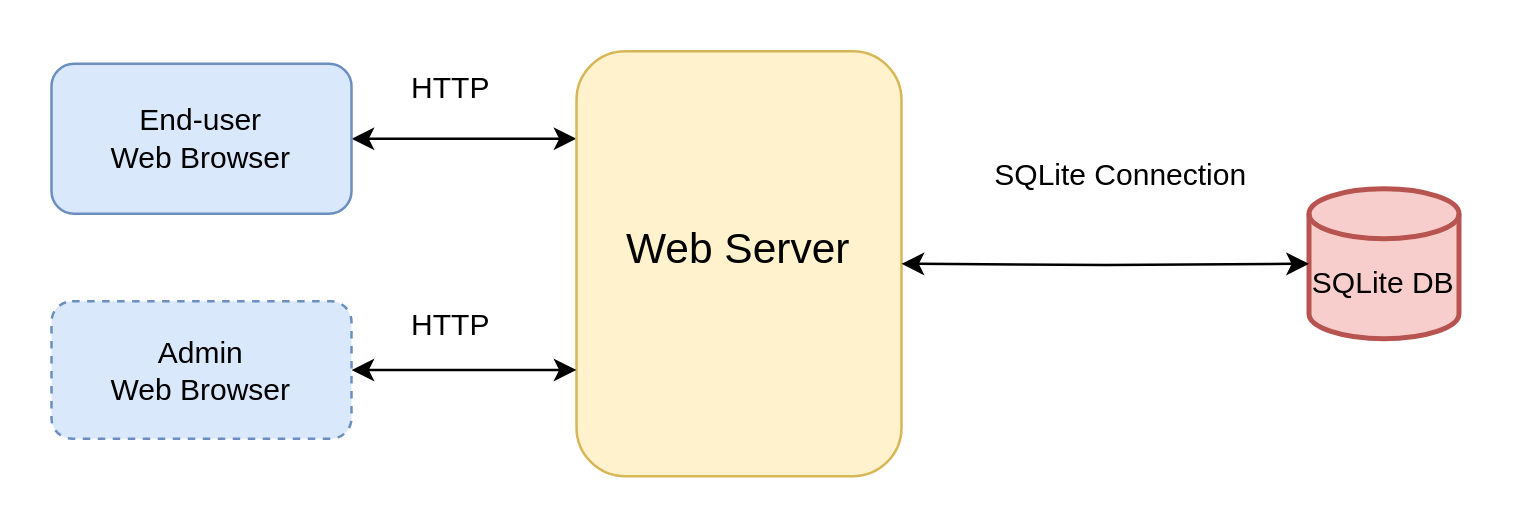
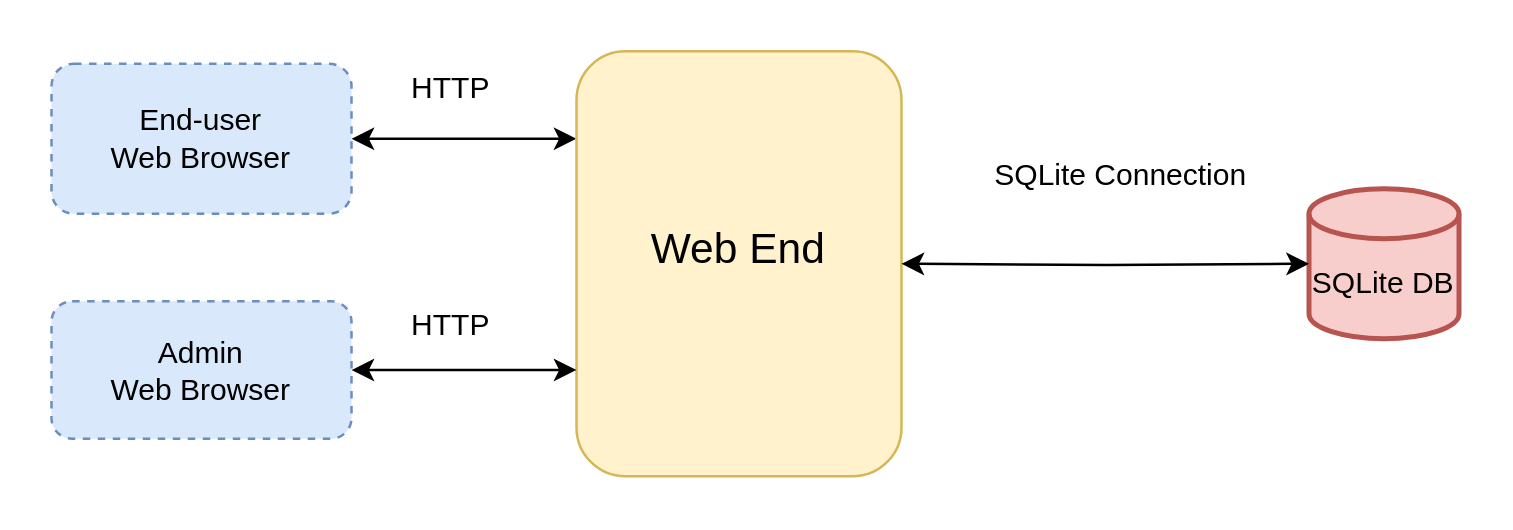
node "End-user Web Browser": style solid -> dashed
node "Web Server": label "Web Server" -> "Web End"
